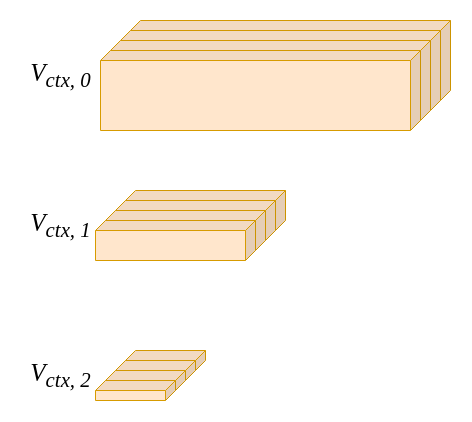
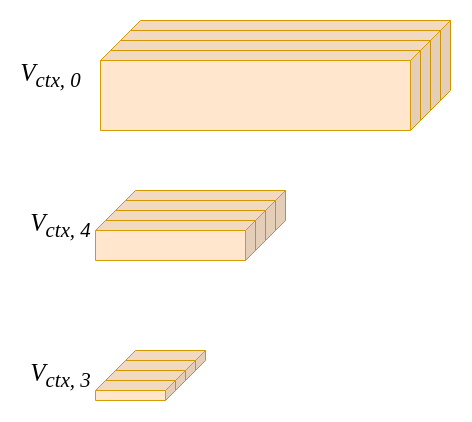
node "Vctx, 0": moved (61, 76) -> (51, 76)
node "Vctx, 1": label "Vctx, 1" -> "Vctx, 4"
node "Vctx, 2": label "Vctx, 2" -> "Vctx, 3"
